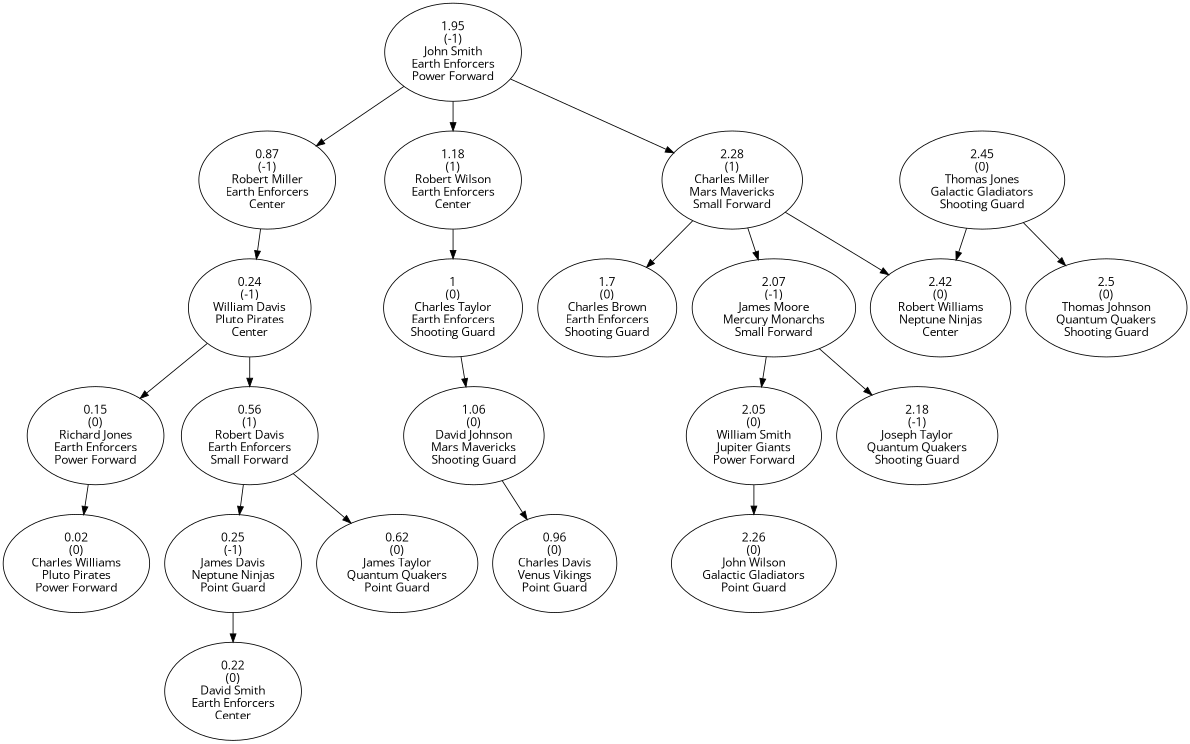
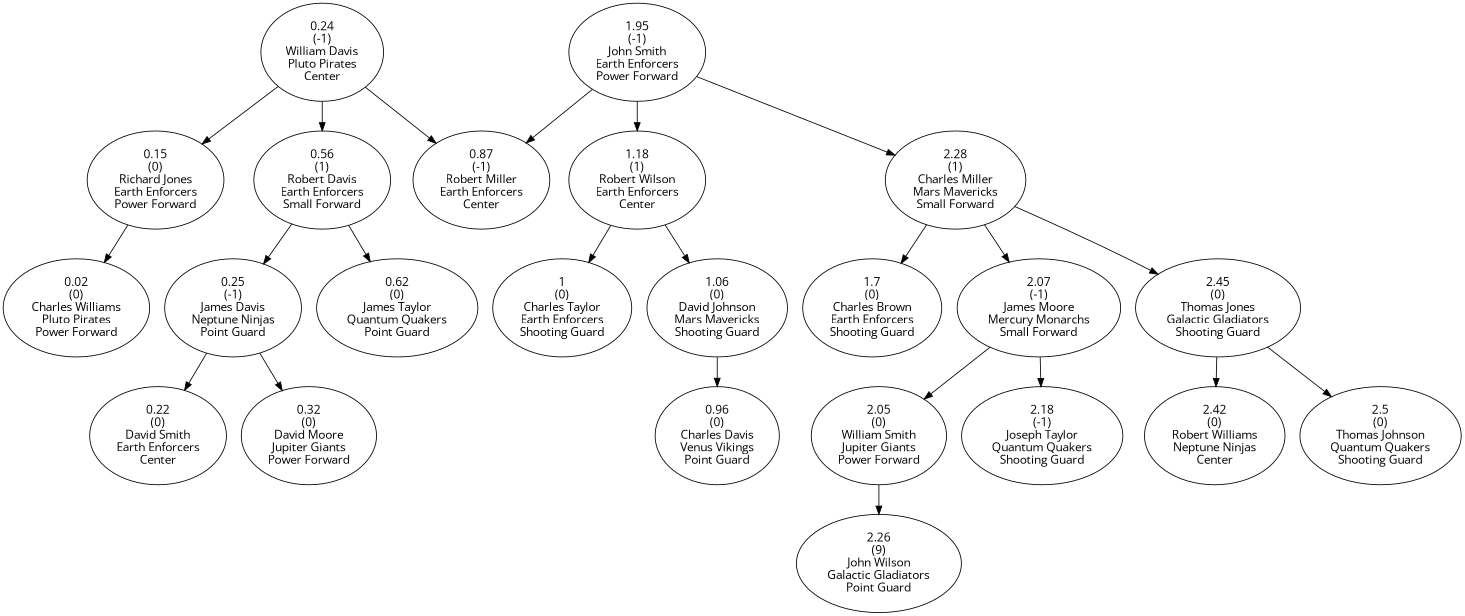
edge "0.87 (-1) Robert Miller Earth Enforcers Center" -> "0.24 (-1) William Davis Pluto Pirates Center": reversed
edge "2.28 (1) Charles Miller Mars Mavericks Small Forward" -> "2.42 (0) Robert Williams Neptune Ninjas Center": now "2.28 (1) Charles Miller Mars Mavericks Small Forward" -> "2.45 (0) Thomas Jones Galactic Gladiators Shooting Guard"
edge "1 (0) Charles Taylor Earth Enforcers Shooting Guard" -> "1.06 (0) David Johnson Mars Mavericks Shooting Guard": now "1.18 (1) Robert Wilson Earth Enforcers Center" -> "1.06 (0) David Johnson Mars Mavericks Shooting Guard"
node "0.32 (0) David Moore Jupiter Giants Power Forward": added
node "2.26 (0) John Wilson Galactic Gladiators Point Guard": label "2.26 (0) John Wilson Galactic Gladiators Point Guard" -> "2.26 (9) John Wilson Galactic Gladiators Point Guard"
